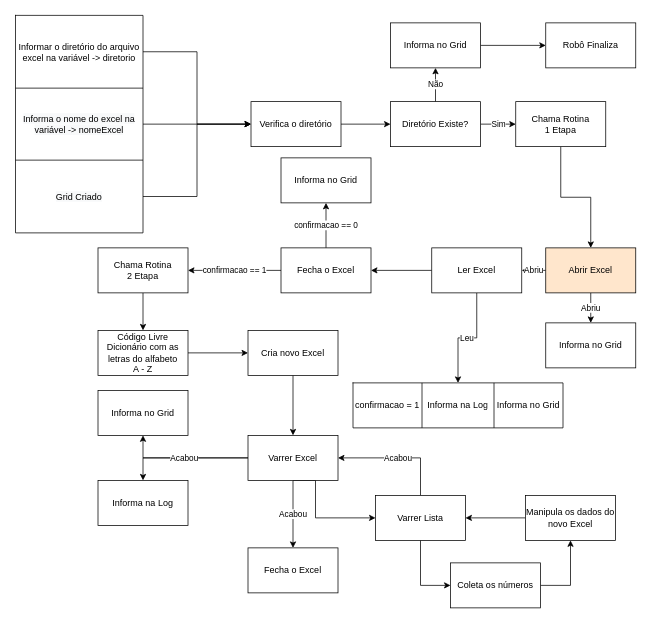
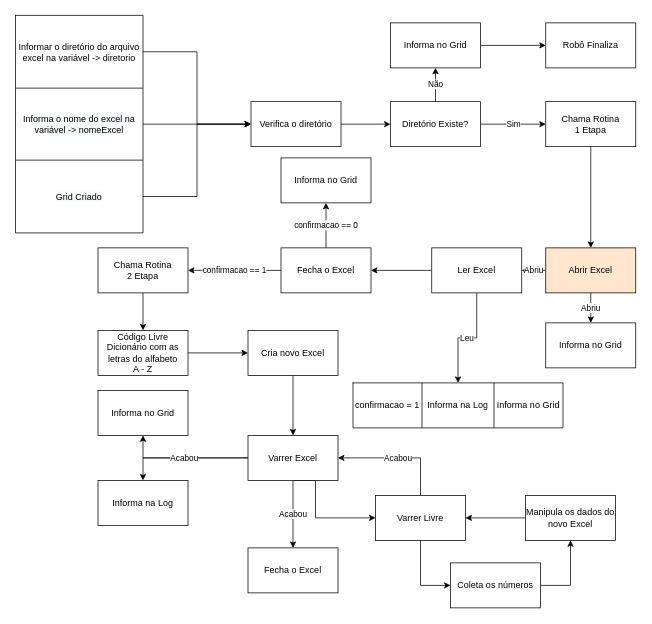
node "Chama Rotina 1 Etapa": moved (561, 124) -> (591, 124)
node "Varrer Lista": label "Varrer Lista" -> "Varrer Livre"
